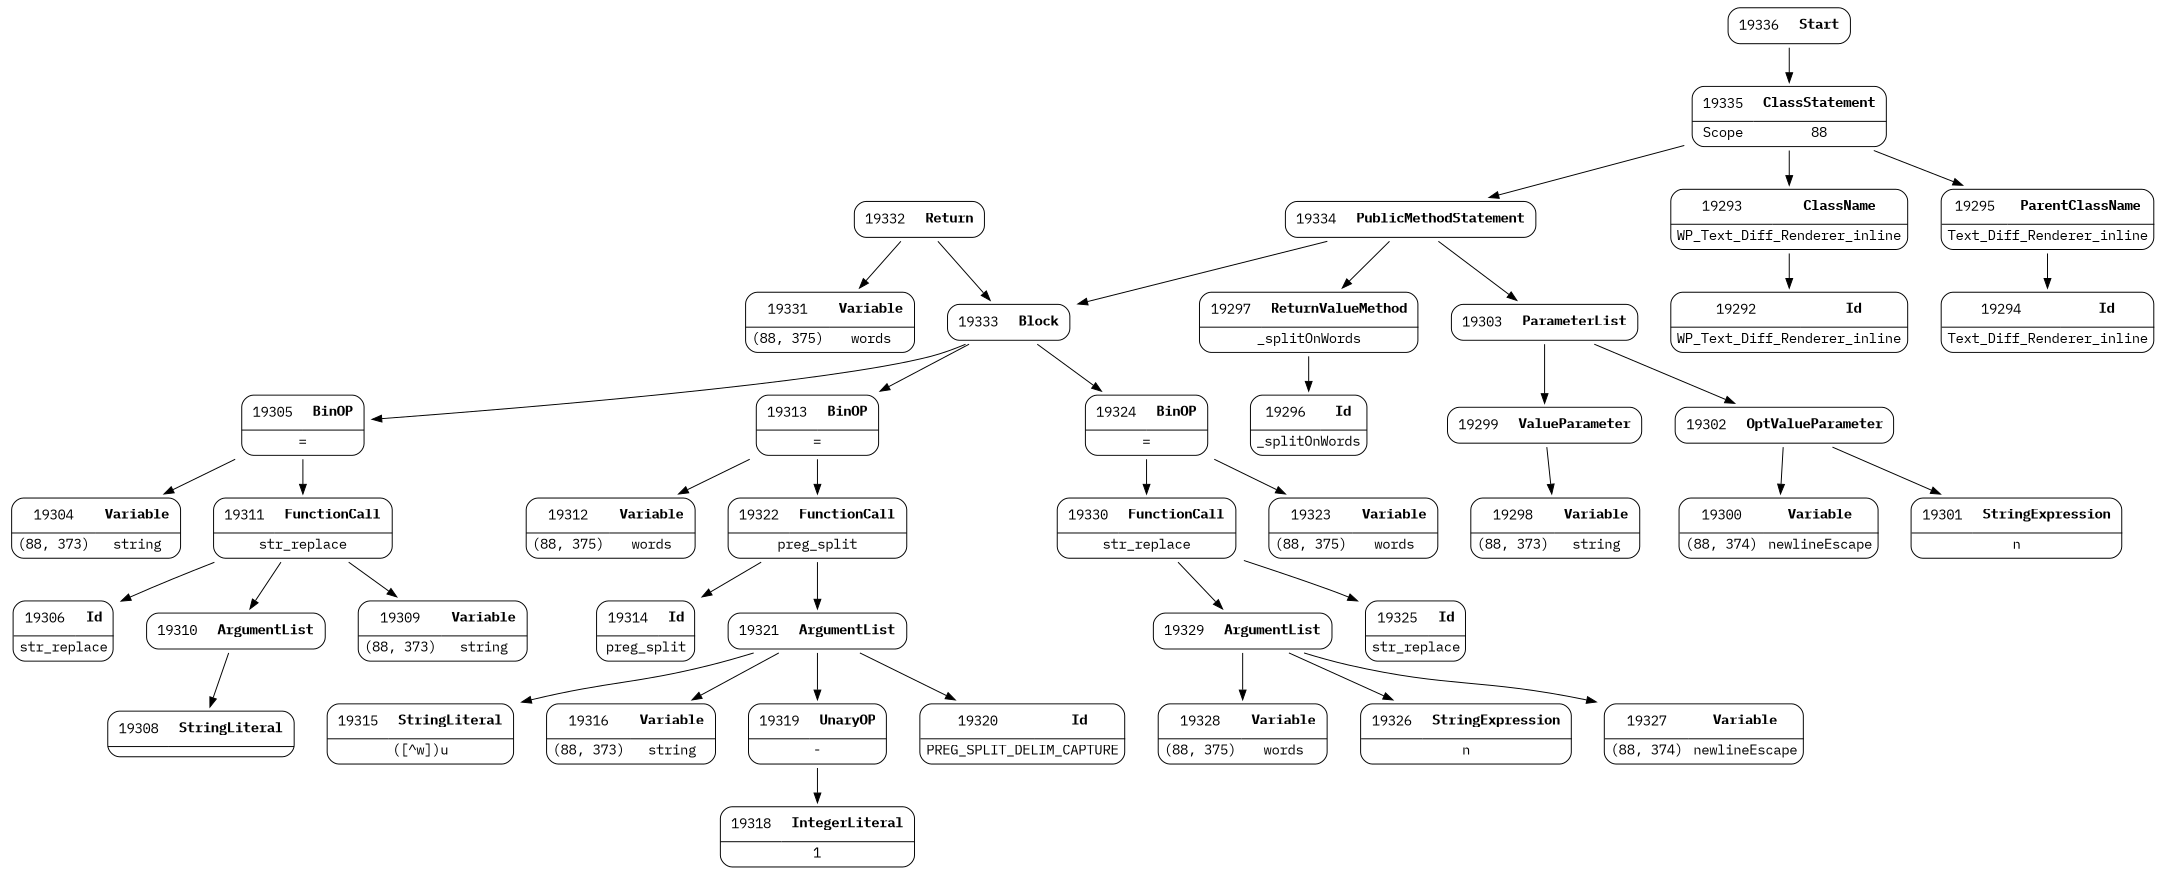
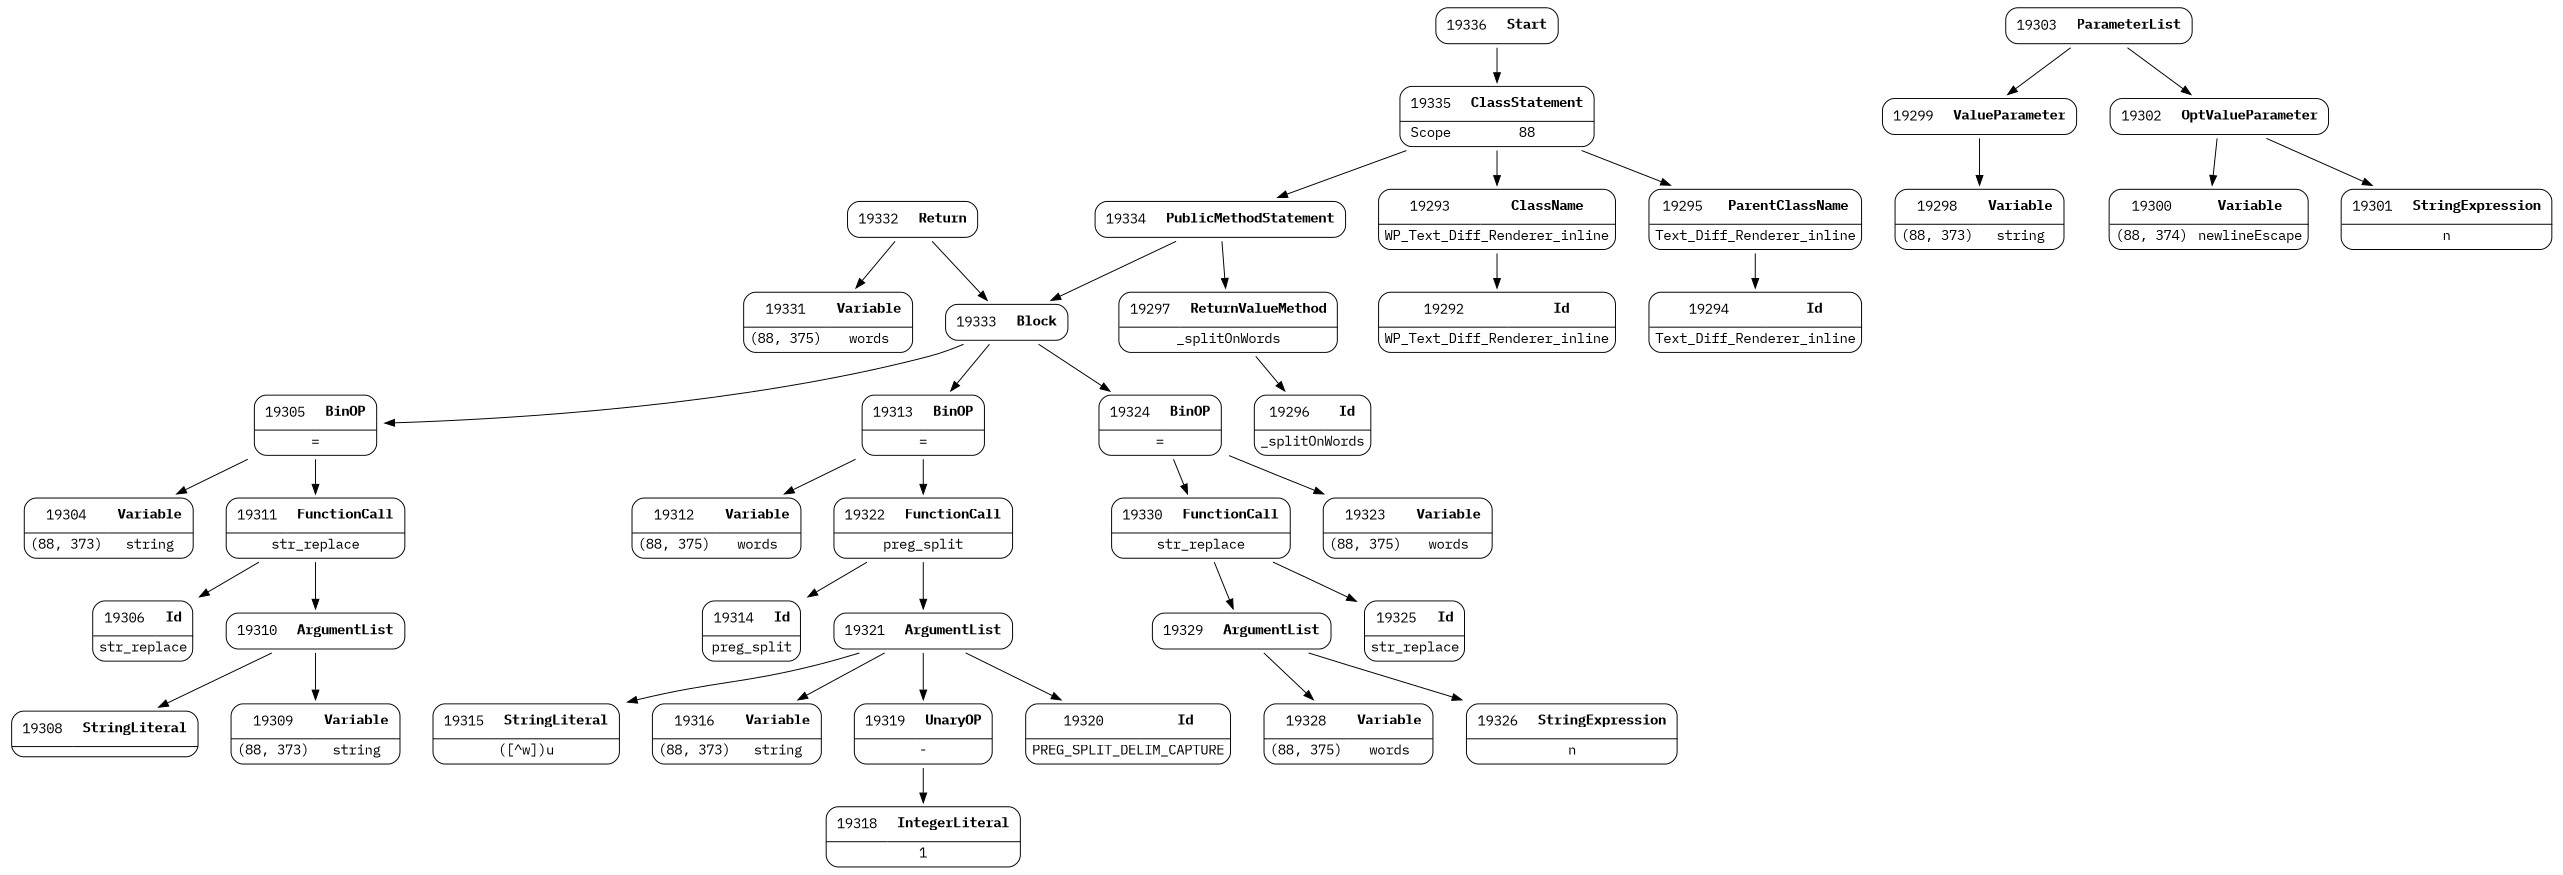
edge "19334" -> "19303": removed
edge "19311" -> "19309": now "19310" -> "19309"
node "19327": removed
